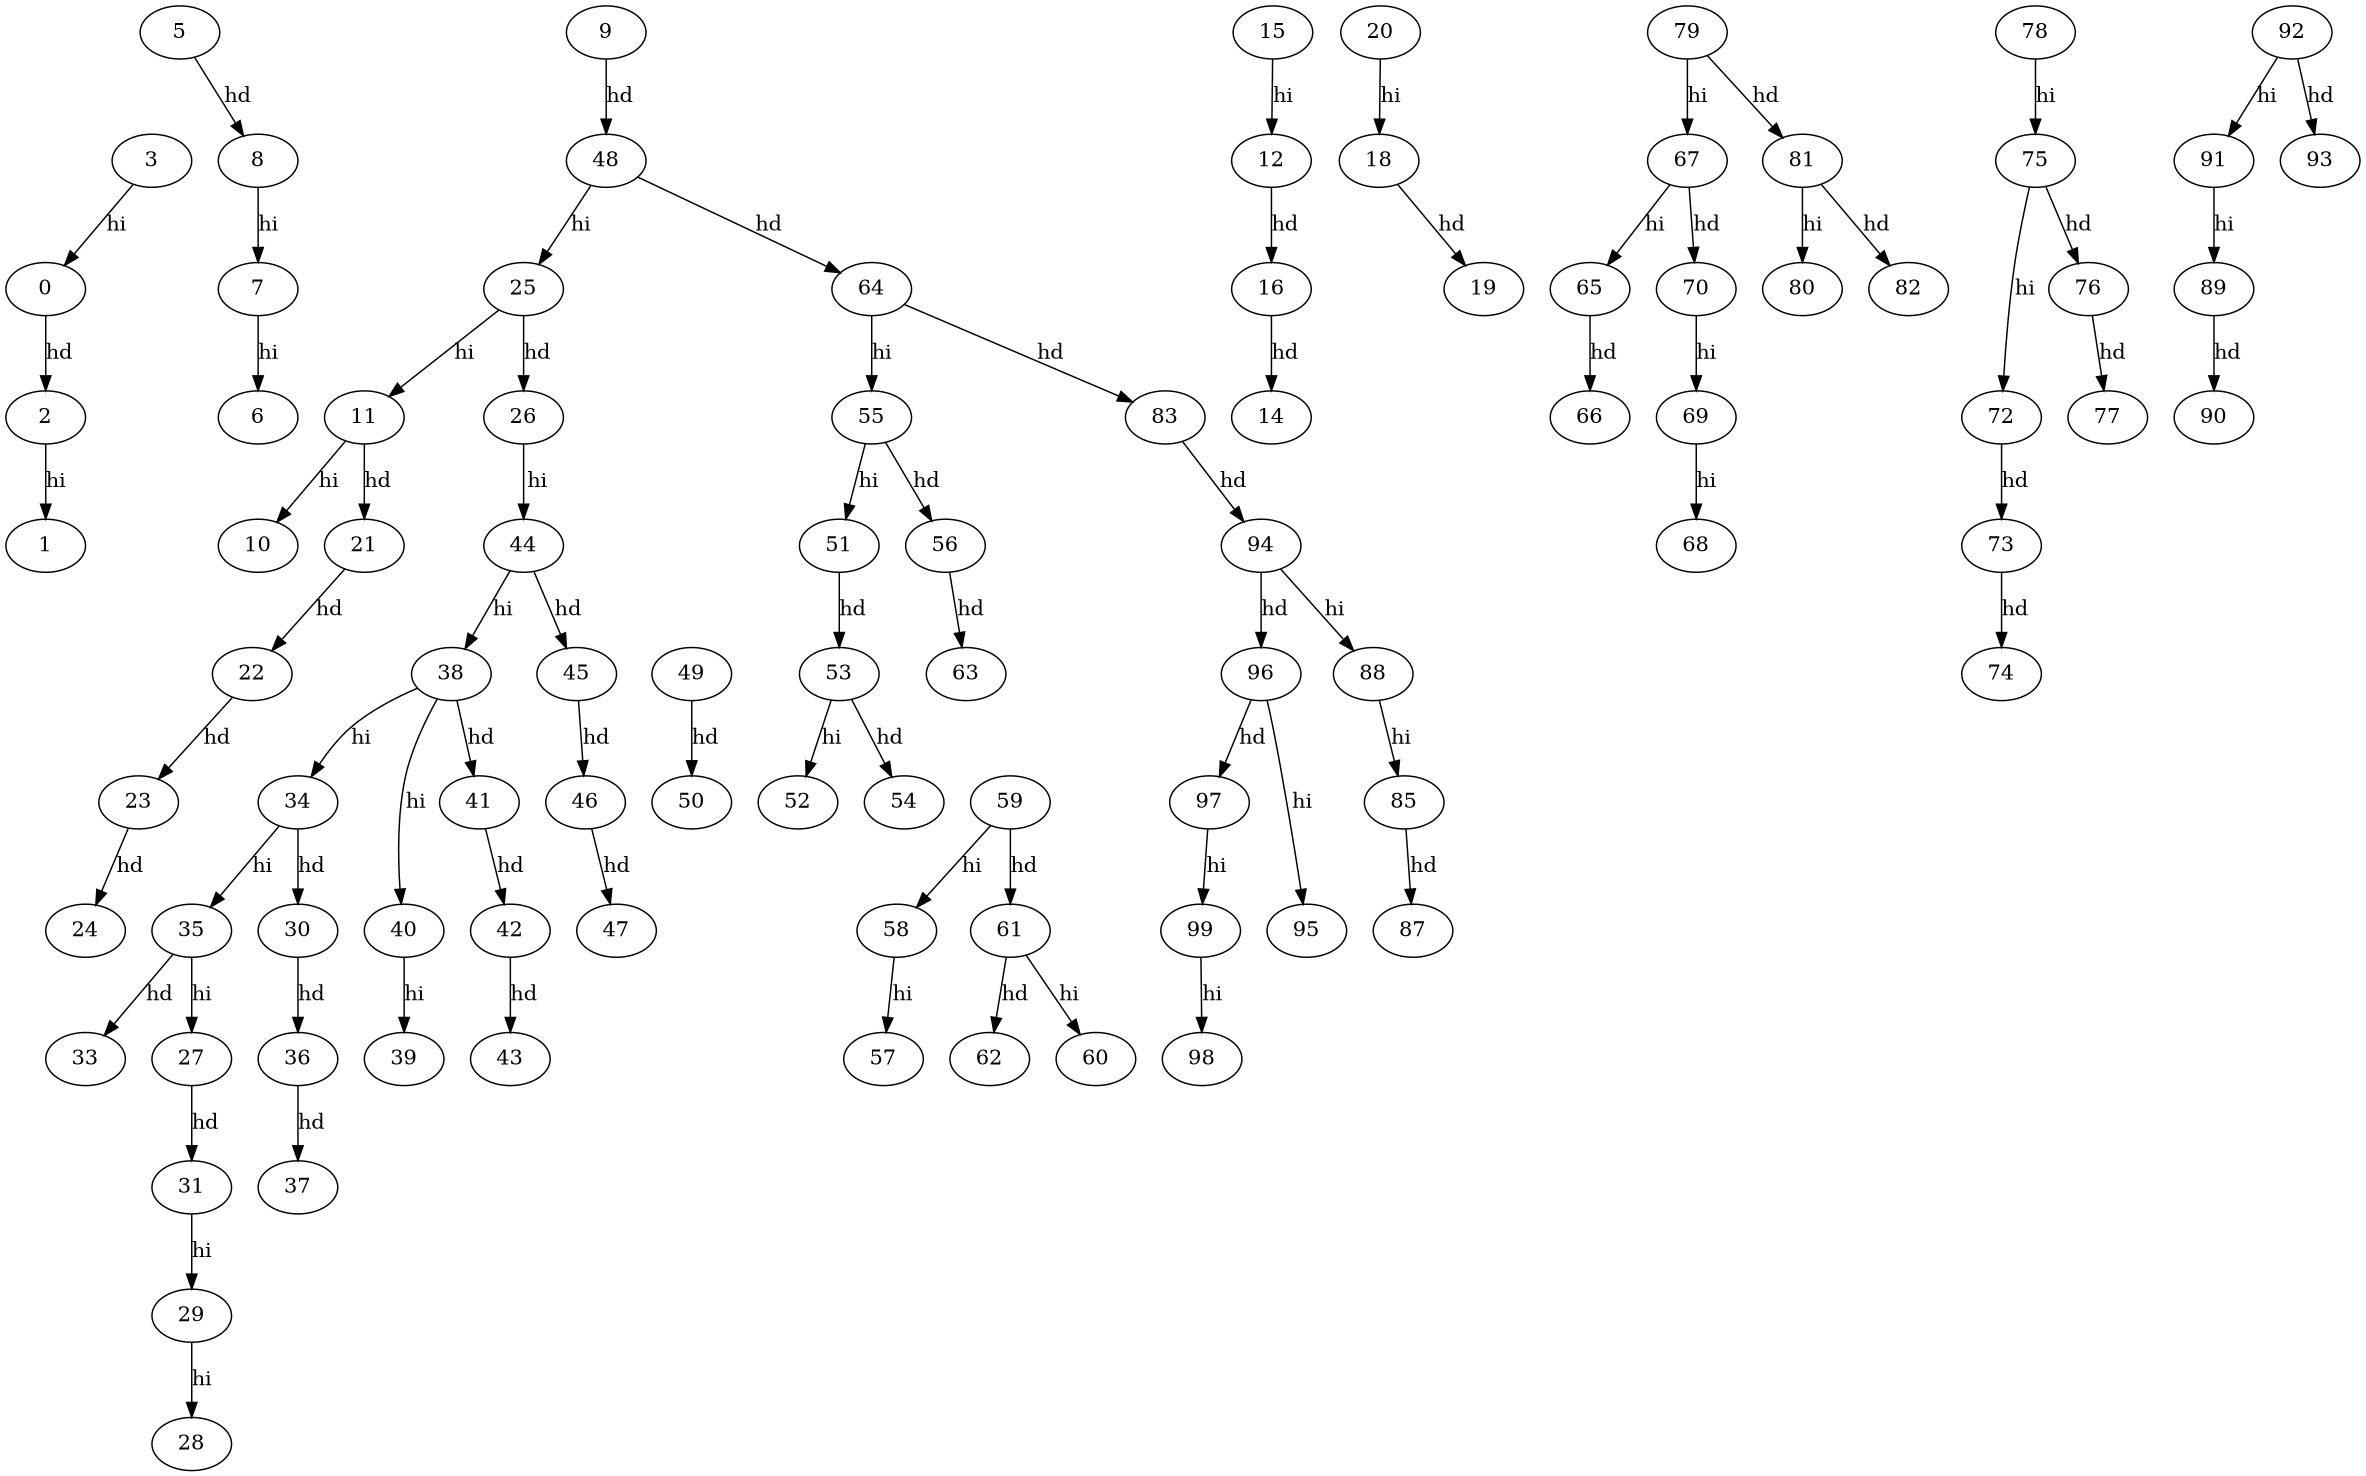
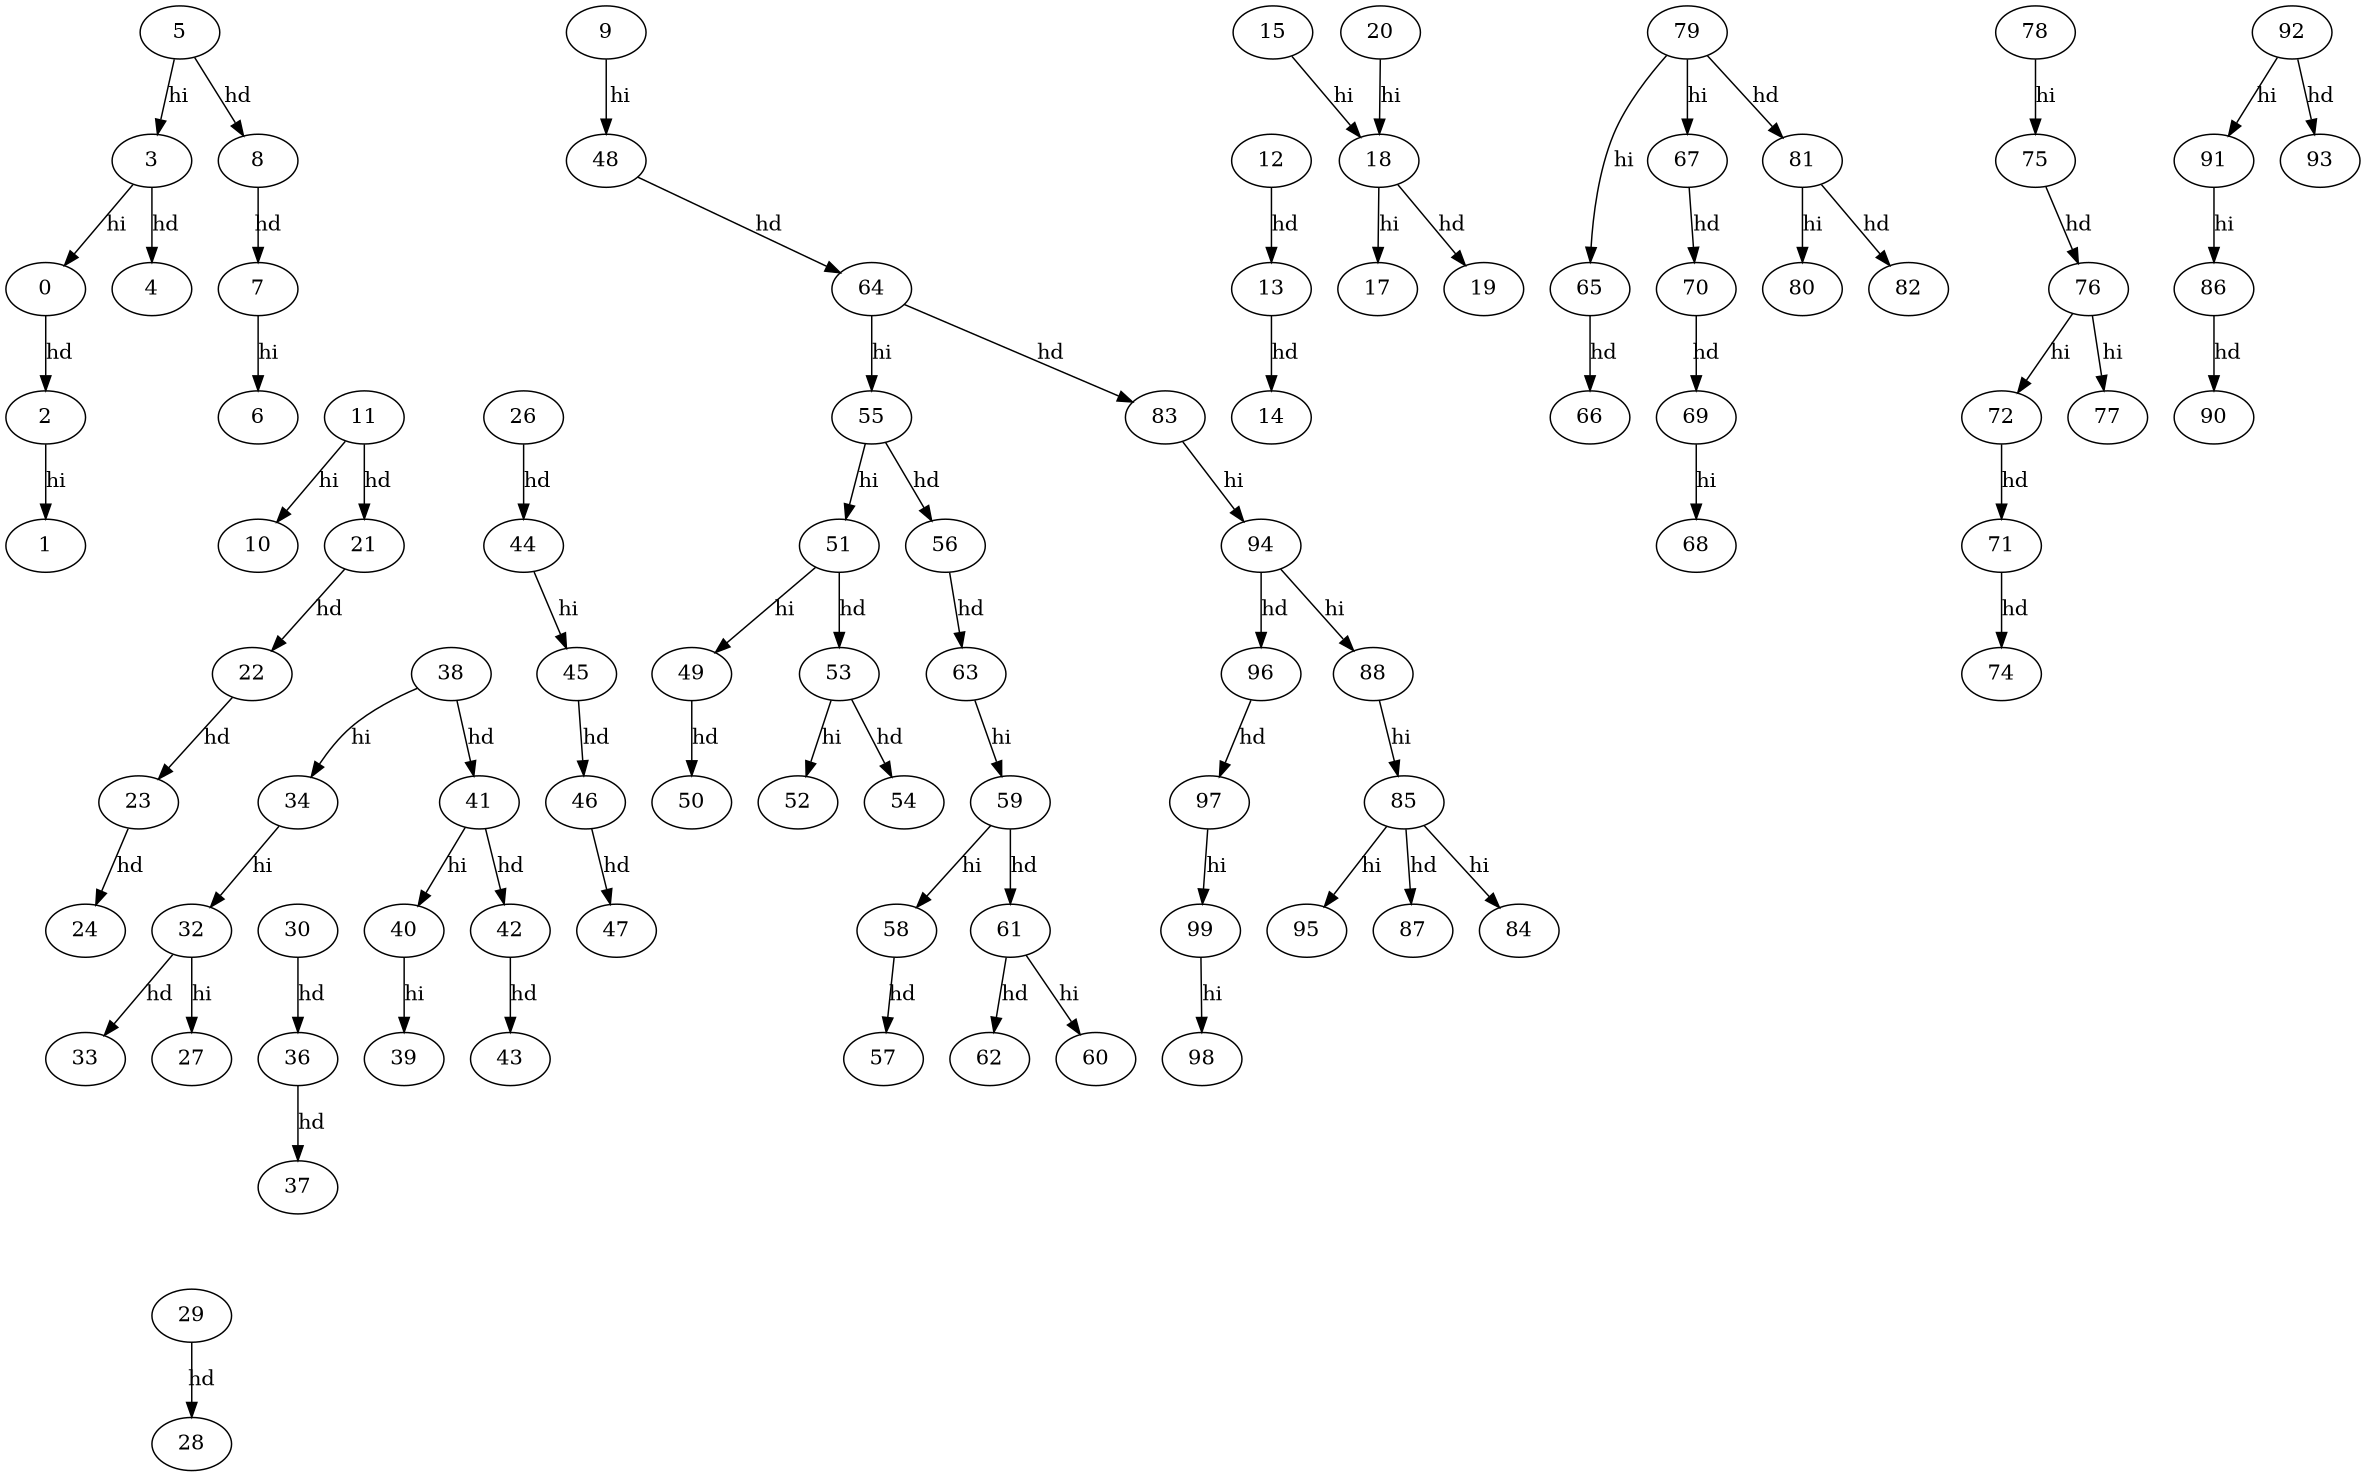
edge "5" -> "3": added, label "hi"
edge "15" -> "12": now "15" -> "18"
edge "9" -> "48": label "hd" -> "hi"
edge "67" -> "65": now "79" -> "65"
edge "8" -> "7": label "hi" -> "hd"
edge "75" -> "72": now "76" -> "72"
node "4": added
node "25": removed
node "16": label "16" -> "13"
node "17": added
node "89": label "89" -> "86"
edge "70" -> "69": label "hi" -> "hd"
edge "76" -> "77": label "hd" -> "hi"
edge "26" -> "44": label "hi" -> "hd"
edge "83" -> "94": label "hd" -> "hi"
node "73": label "73" -> "71"
edge "44" -> "38": removed, label "hi"
edge "51" -> "49": added, label "hi"
edge "44" -> "45": label "hd" -> "hi"
edge "63" -> "59": added, label "hi"
edge "38" -> "40": now "41" -> "40"
edge "96" -> "95": now "85" -> "95"
edge "34" -> "30": removed, label "hd"
node "35": label "35" -> "32"
node "84": added
edge "58" -> "57": label "hi" -> "hd"
node "31": removed
edge "29" -> "28": label "hi" -> "hd"
